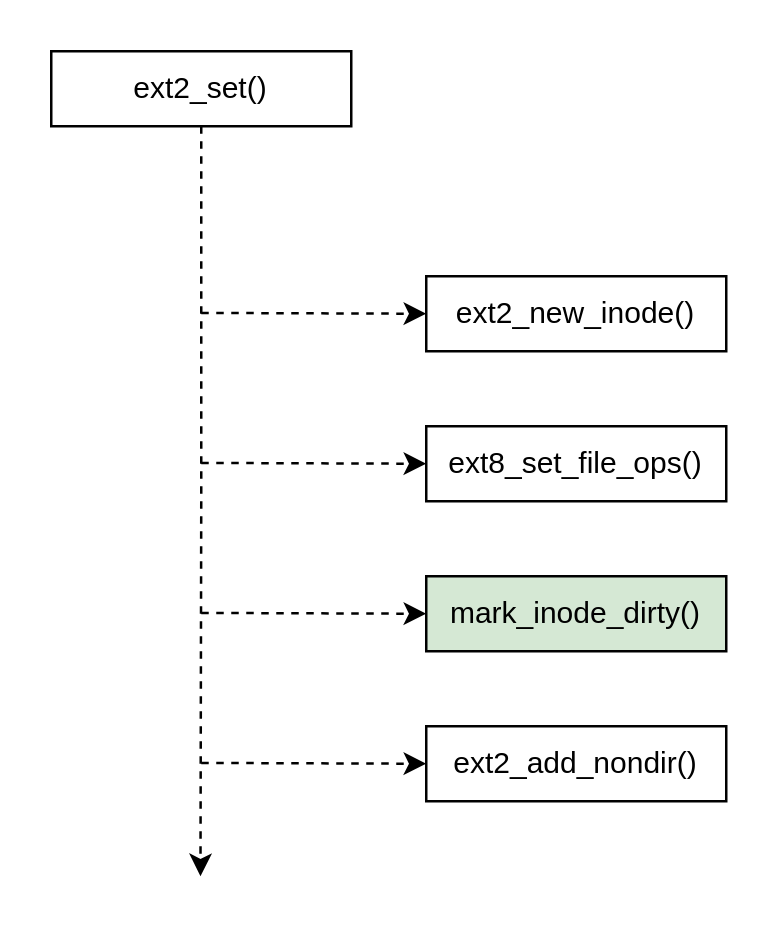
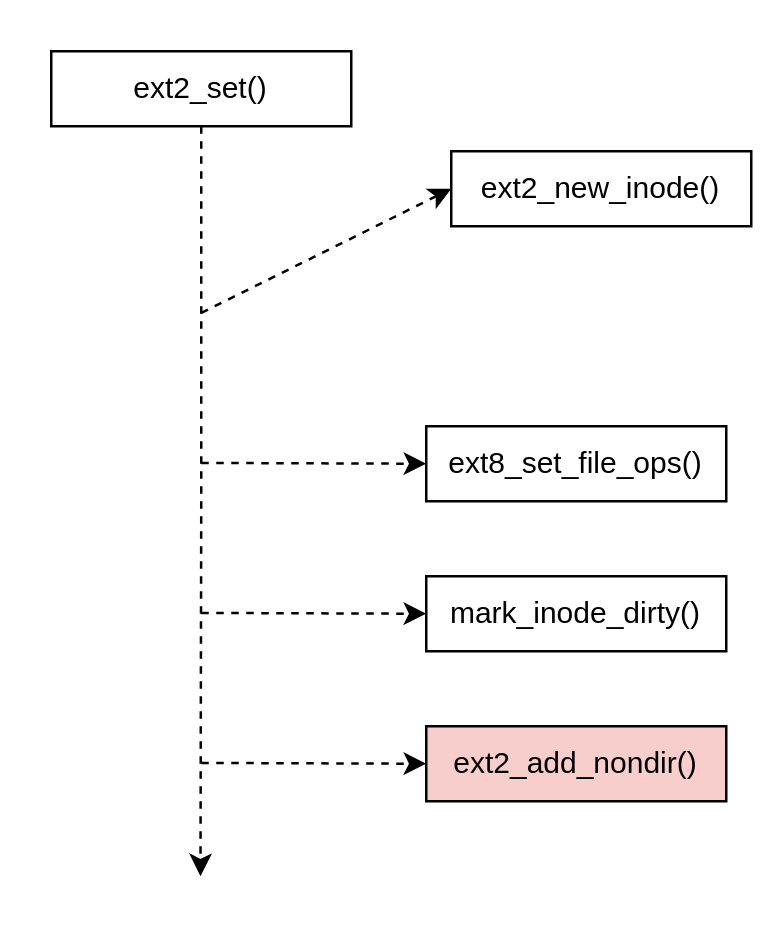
node "ext2_new_inode()": moved (576, 314) -> (601, 189)
node "mark_inode_dirty()": fillcolor #d5e8d4 -> #ffffff
node "ext2_add_nondir()": fillcolor #ffffff -> #f8cecc
